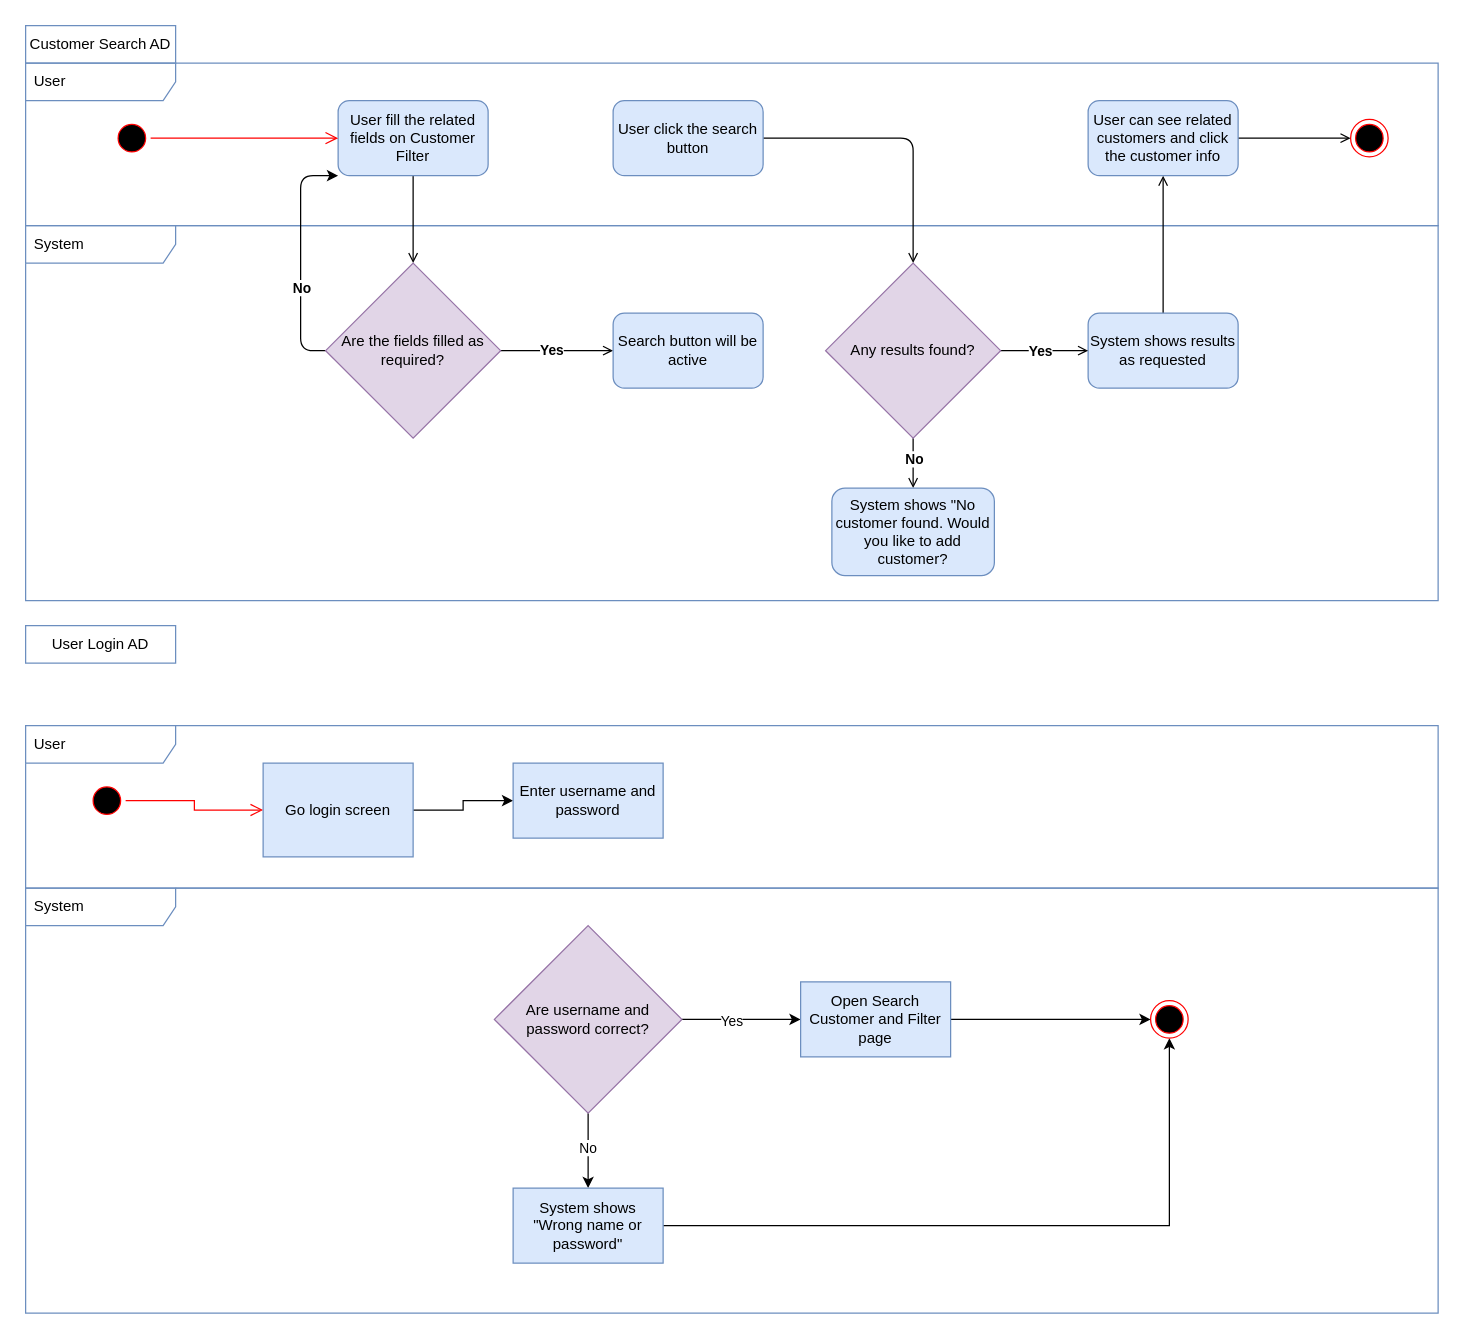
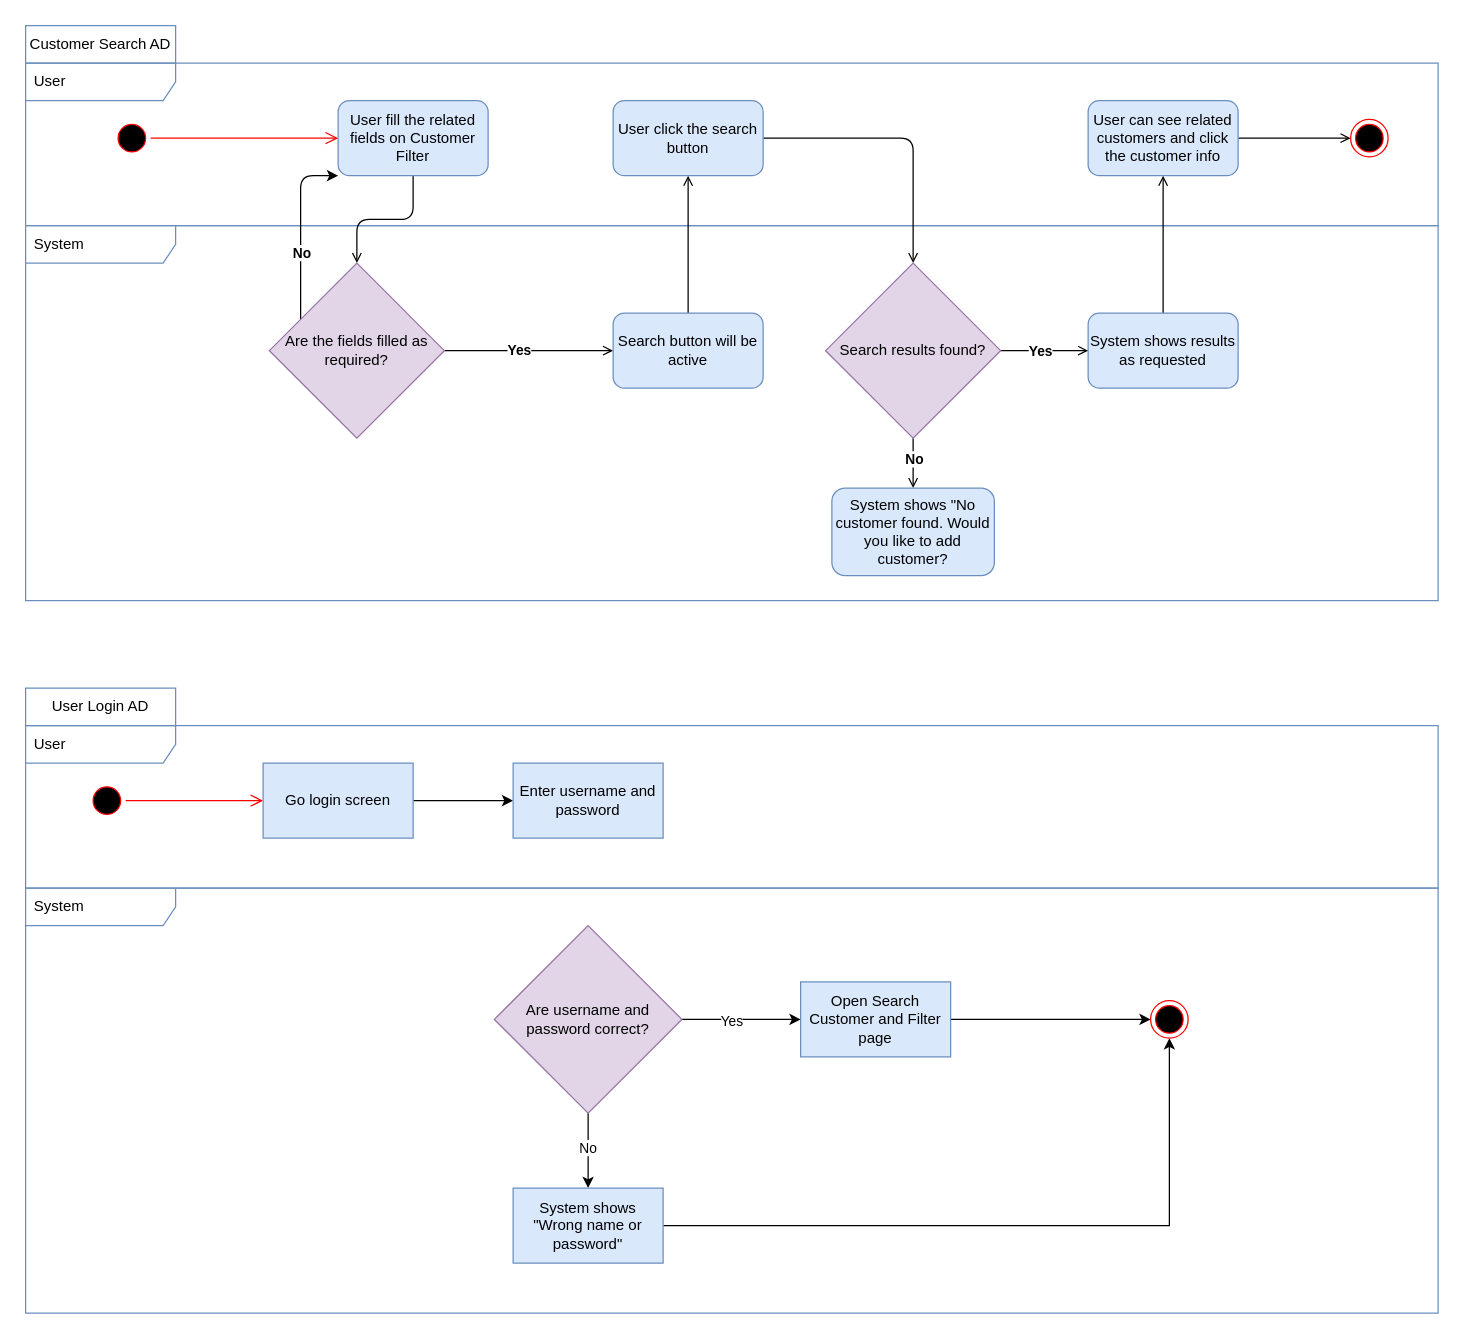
edge "Search button will be active" -> "User click the search button": added
node "Are the fields filled as required?": moved (413, 351) -> (357, 351)
node "Any results found?": label "Any results found?" -> "Search results found?"
node "User Login AD": moved (101, 644) -> (101, 707)
node "Go login screen": size 150x94 -> 150x75
